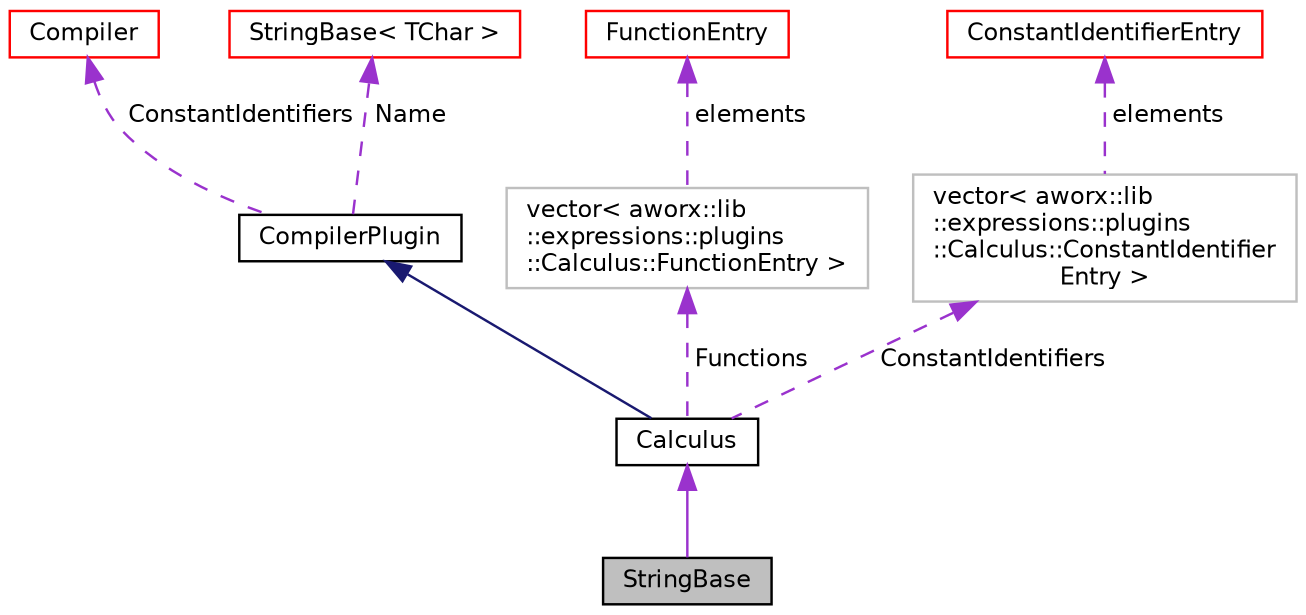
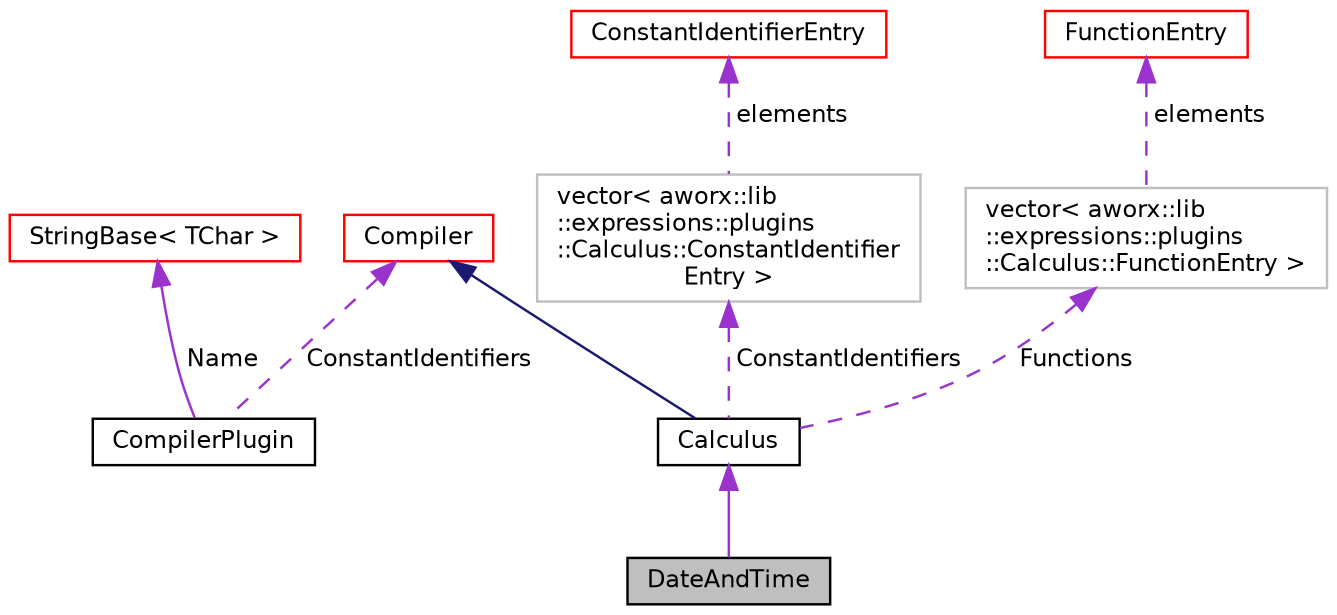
edge "CompilerPlugin" -> "StringBase< TChar >": style dashed -> solid
edge "Calculus" -> "CompilerPlugin": now "Calculus" -> "Compiler"
node "StringBase": label "StringBase" -> "DateAndTime"
